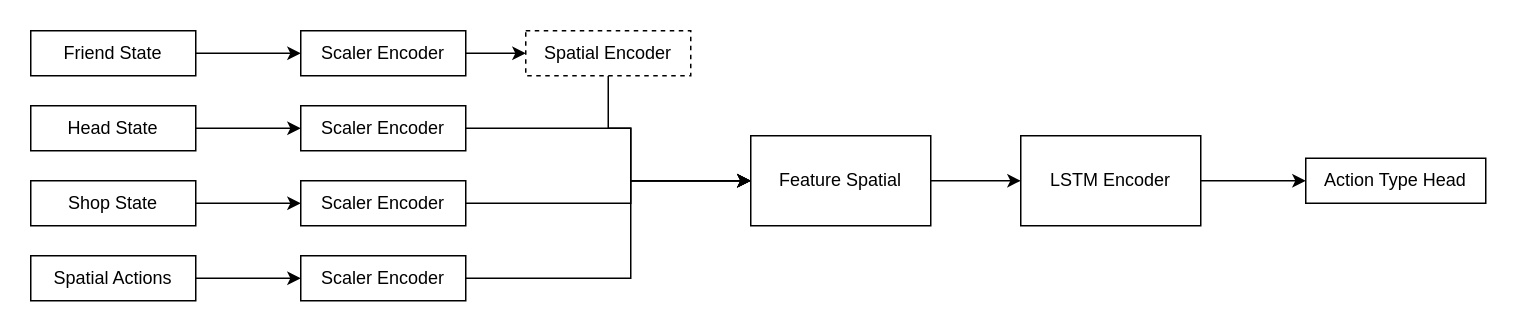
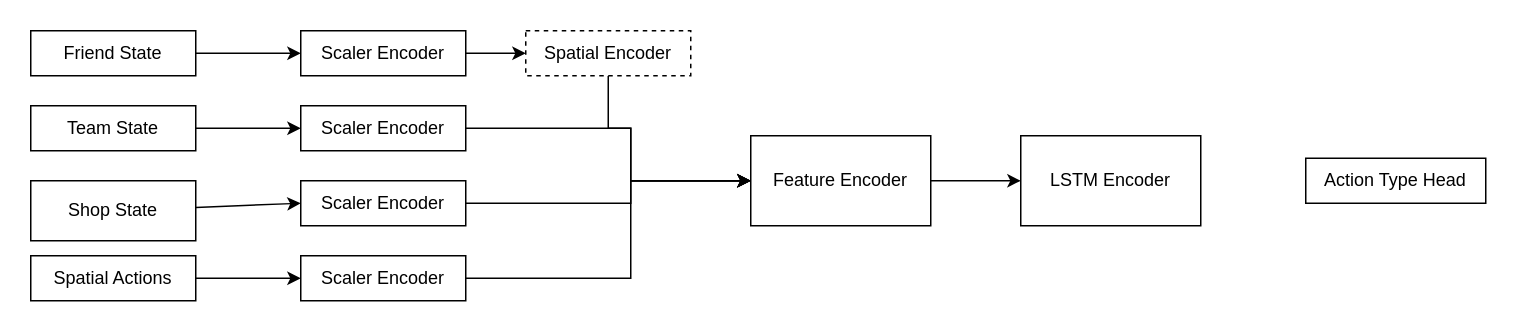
node "Head State": label "Head State" -> "Team State"
node "Feature Spatial": label "Feature Spatial" -> "Feature Encoder"
edge "LSTM Encoder" -> "Action Type Head": removed
node "Shop State": size 165x45 -> 165x60
